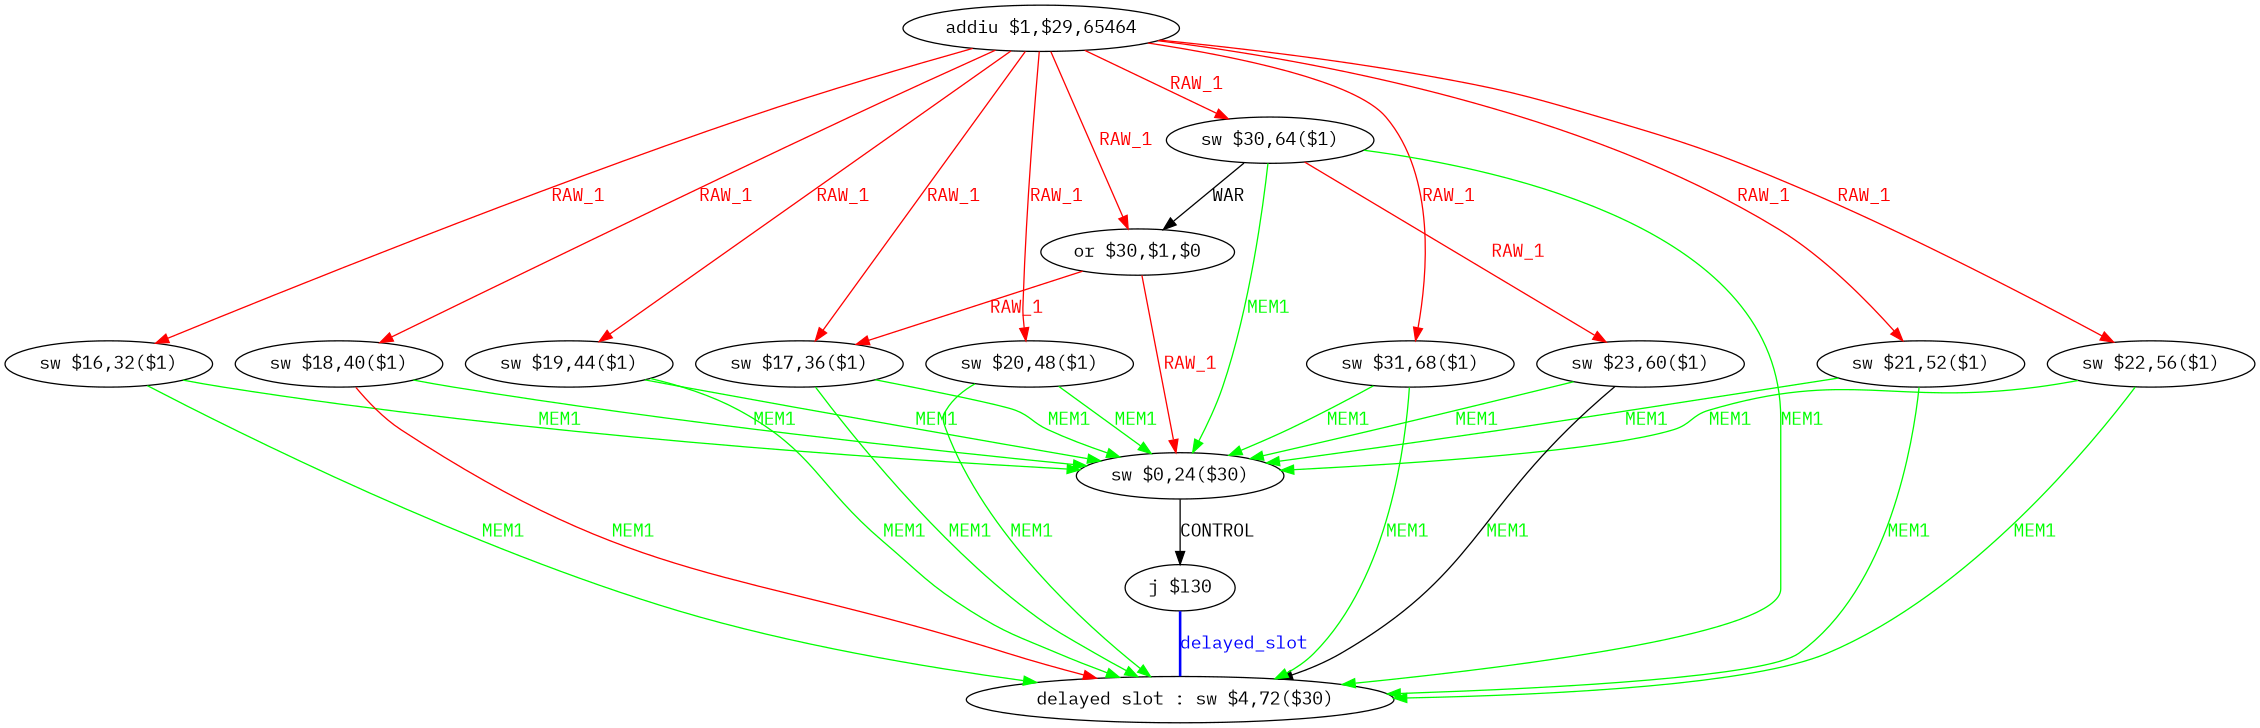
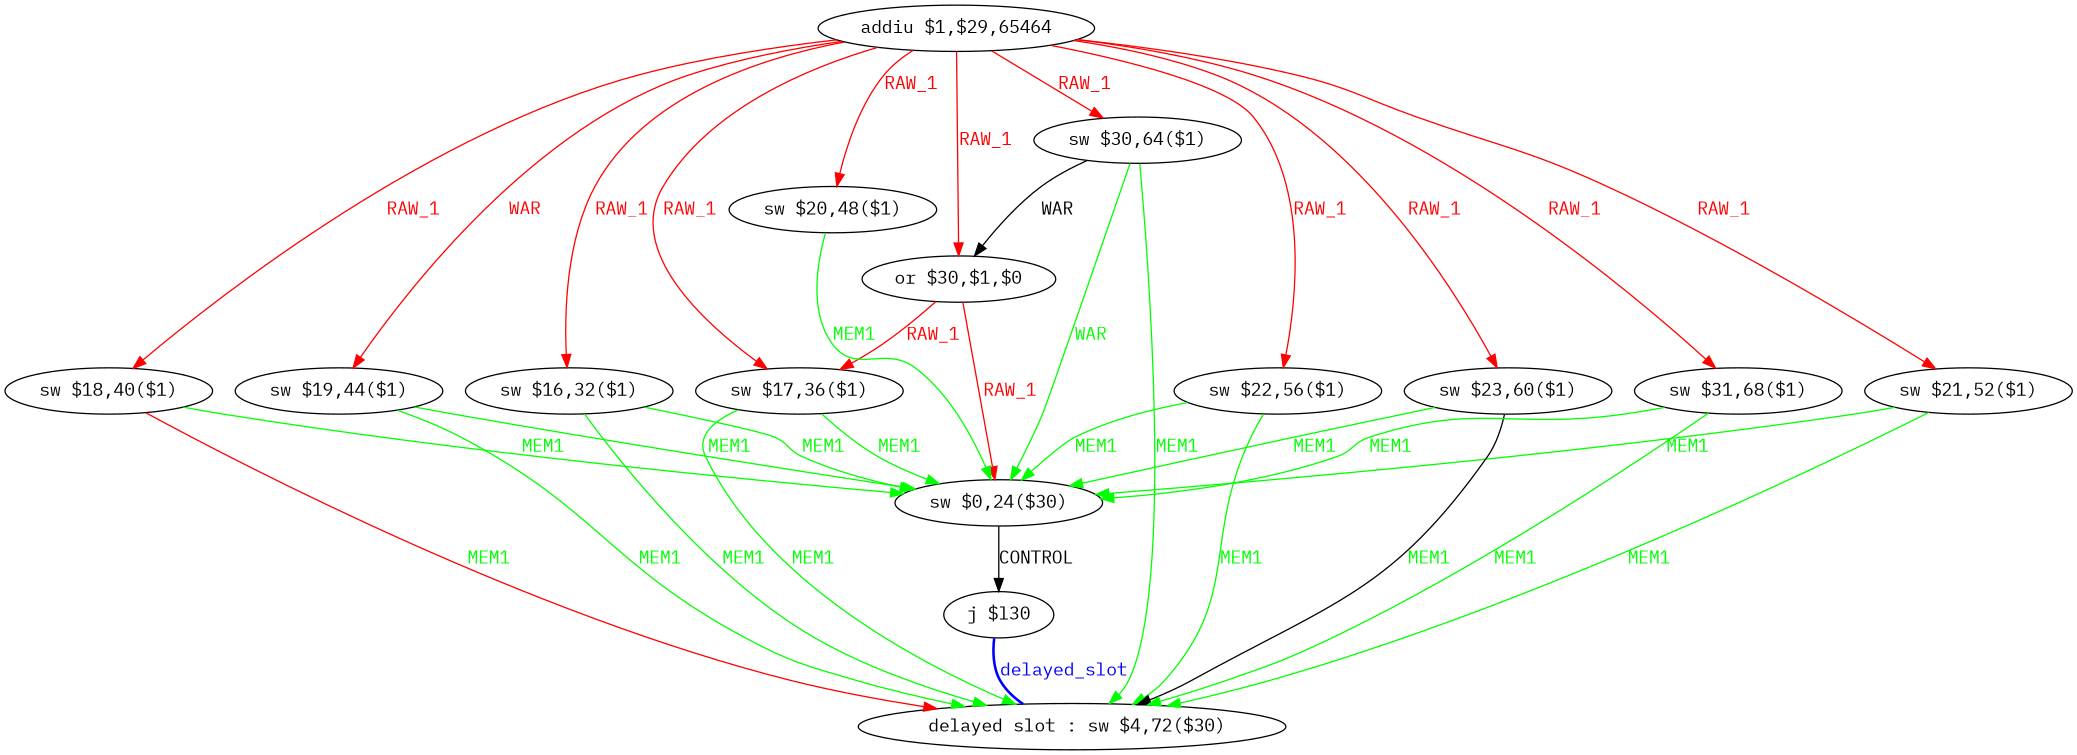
edge "addiu $1,$29,65464" -> "sw $19,44($1)": label "RAW_1" -> "WAR"
edge "sw $30,64($1)" -> "sw $23,60($1)": now "addiu $1,$29,65464" -> "sw $23,60($1)"
edge "sw $30,64($1)" -> "sw $0,24($30)": label "MEM1" -> "WAR"
edge "sw $20,48($1)" -> "delayed slot : sw $4,72($30)": removed, label "MEM1"
